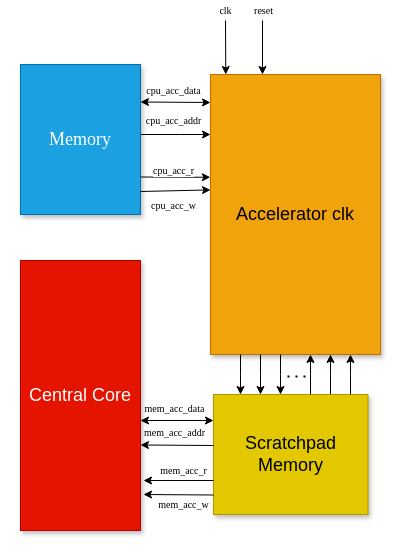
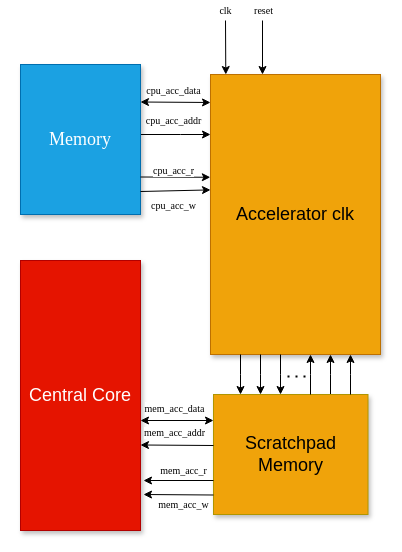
node "Scratchpad Memory": fillcolor #e3c800 -> #f0a30a
